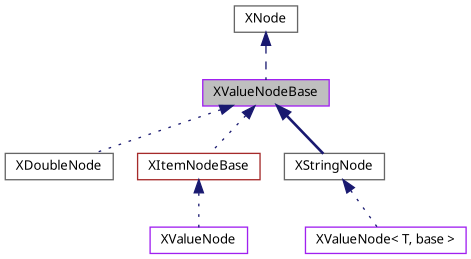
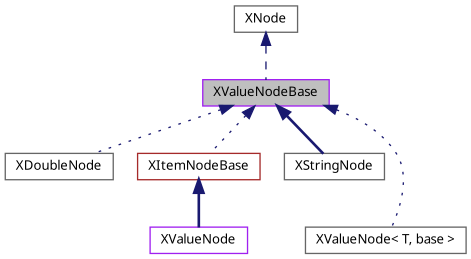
edge "XValueNode< T, base >" -> "XStringNode": now "XValueNode< T, base >" -> "XValueNodeBase"
edge "XValueNode" -> "XItemNodeBase": style dotted -> bold
node "XValueNode< T, base >": color purple -> gray40
